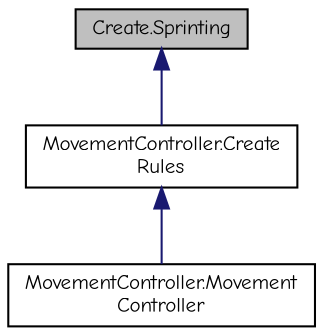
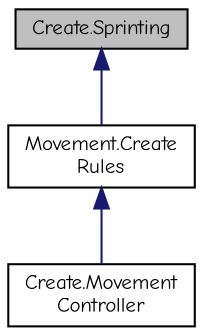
node "MovementController.Create Rules": label "MovementController.Create Rules" -> "Movement.Create Rules"
node "MovementController.Movement Controller": label "MovementController.Movement Controller" -> "Create.Movement Controller"
